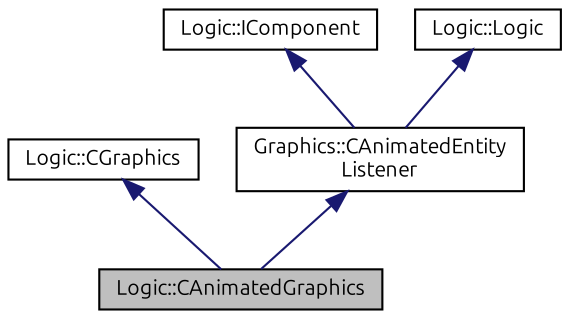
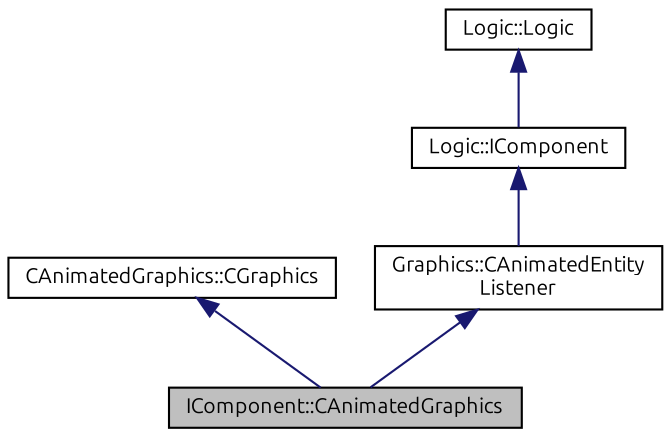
edge "Graphics::CAnimatedEntity Listener" -> "Logic::Logic": now "Logic::IComponent" -> "Logic::Logic"
node "Logic::CGraphics": label "Logic::CGraphics" -> "CAnimatedGraphics::CGraphics"
node "Logic::CAnimatedGraphics": label "Logic::CAnimatedGraphics" -> "IComponent::CAnimatedGraphics"
